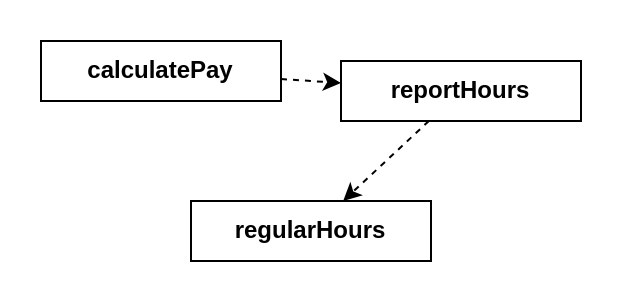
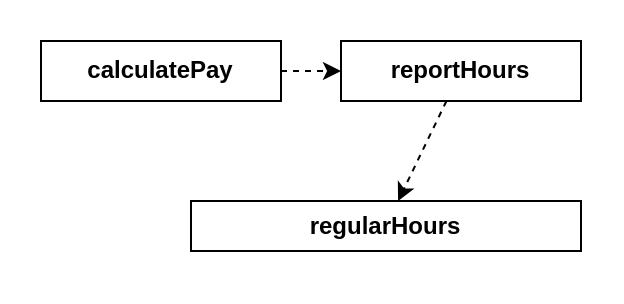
node "reportHours": moved (461, 91) -> (461, 71)
node "regularHours": size 240x60 -> 390x50
